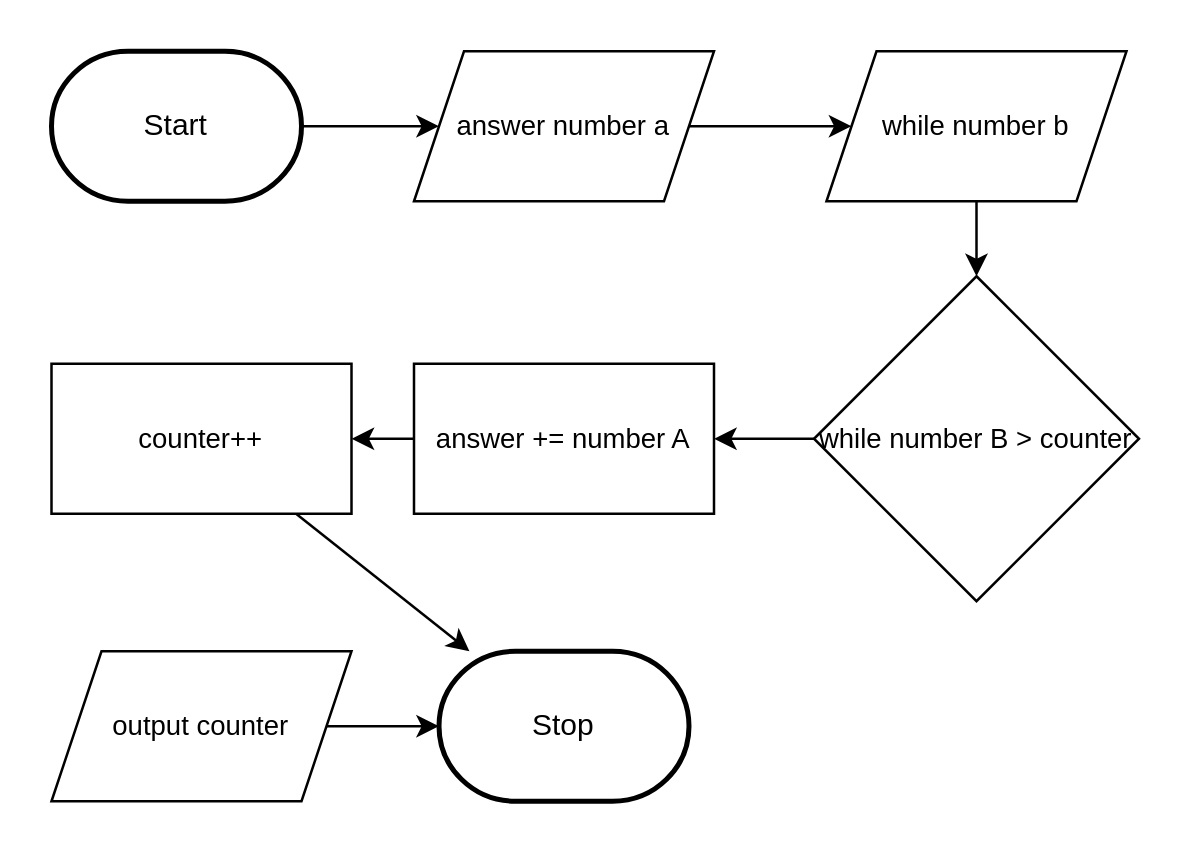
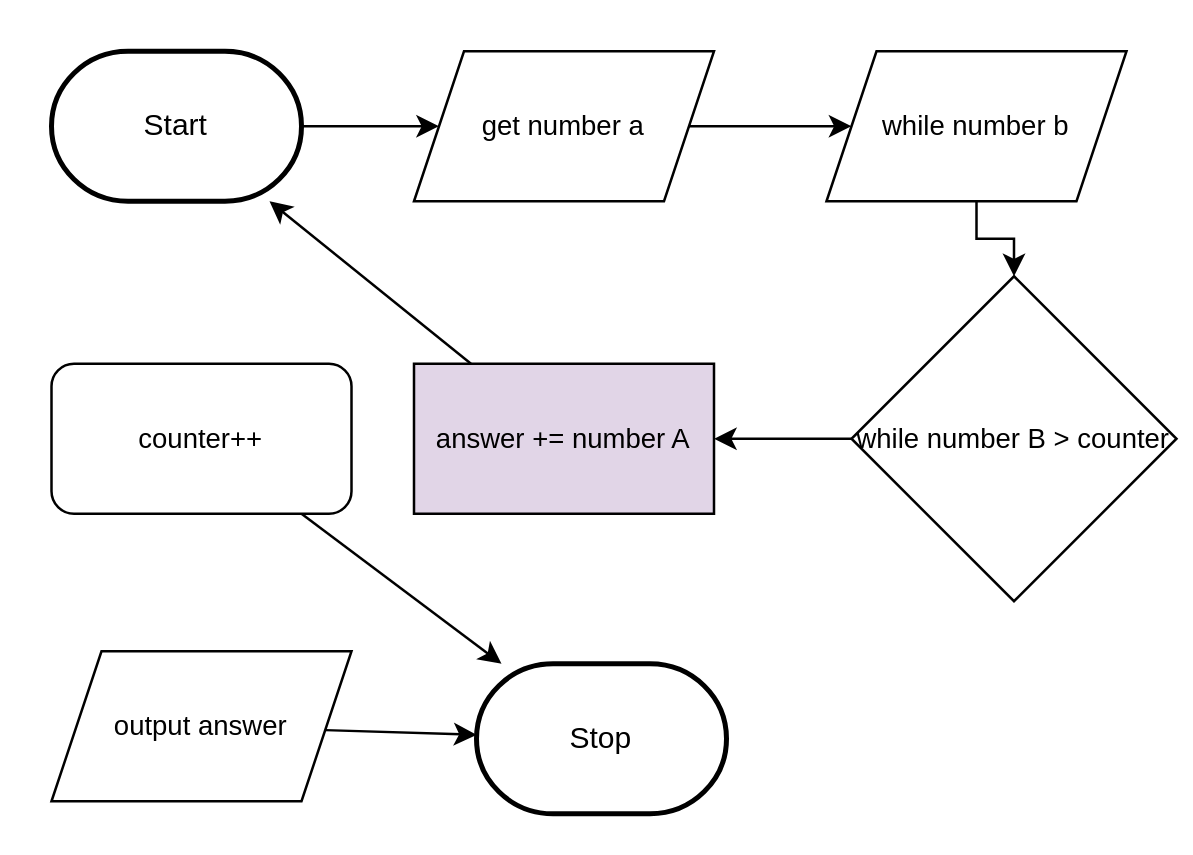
node "answer number a": label "answer number a" -> "get number a"
node "counter++": shape rectangle -> rounded rectangle
edge "answer += number A" -> "counter++": now "answer += number A" -> "Start"
node "answer += number A": fillcolor #ffffff -> #e1d5e7
node "while number B > counter": moved (976, 439) -> (1014, 439)
node "output counter": label "output counter" -> "output answer"
node "Stop": moved (564, 726) -> (601, 739)
